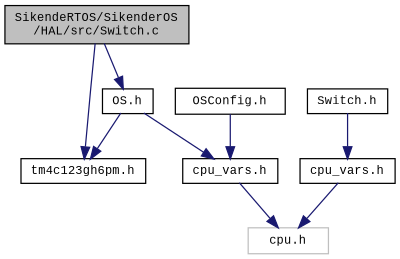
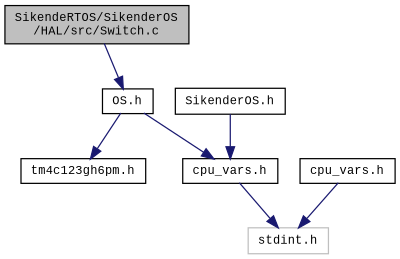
edge "SikendeRTOS/SikenderOS /HAL/src/Switch.c" -> "tm4c123gh6pm.h": removed
node "OSConfig.h": label "OSConfig.h" -> "SikenderOS.h"
node "Switch.h": removed
node "cpu.h": label "cpu.h" -> "stdint.h"
